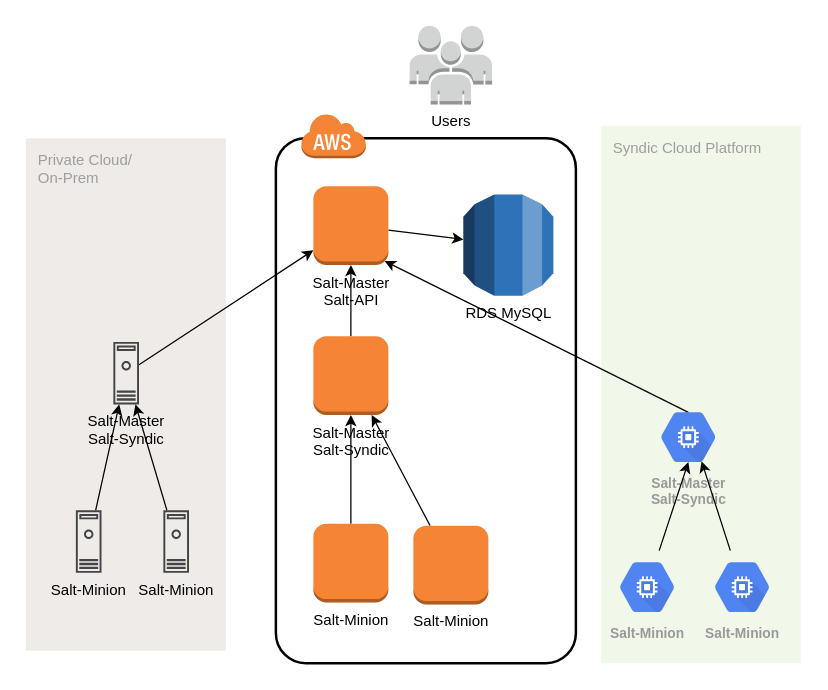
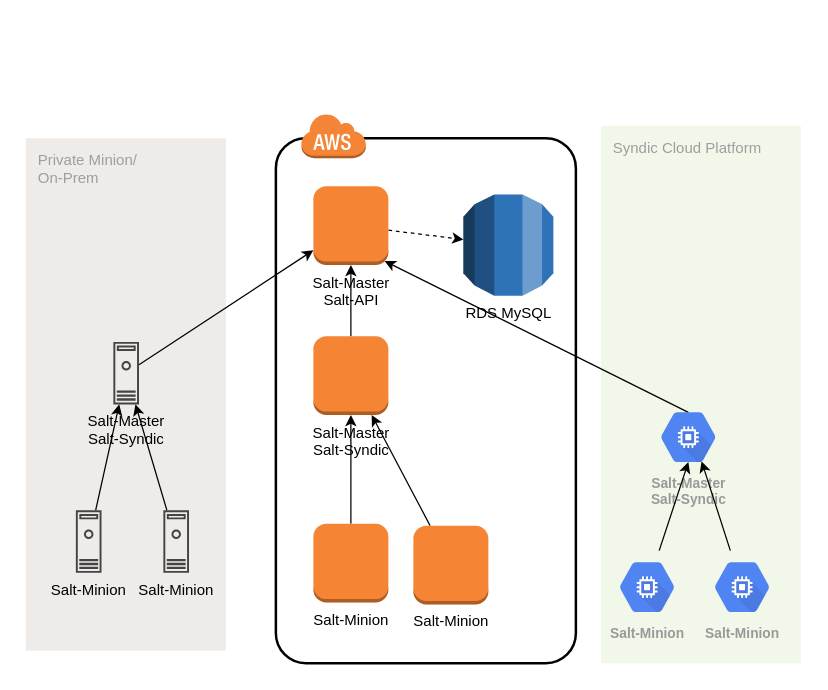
node "Users": removed
node "Private Cloud/ On-Prem": label "Private Cloud/ On-Prem" -> "Private Minion/ On-Prem"
edge "Salt-Master Salt-API" -> "RDS MySQL": style solid -> dashed
